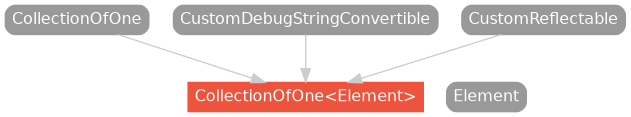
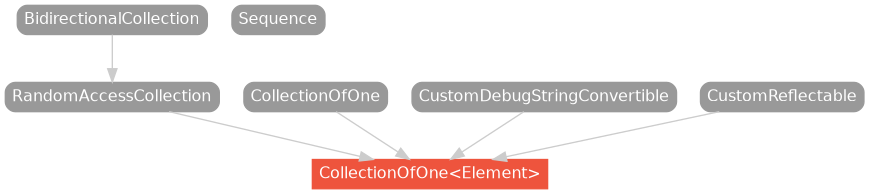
node "Sequence": added
node "RandomAccessCollection": added
node "Element": label "Element" -> "BidirectionalCollection"
